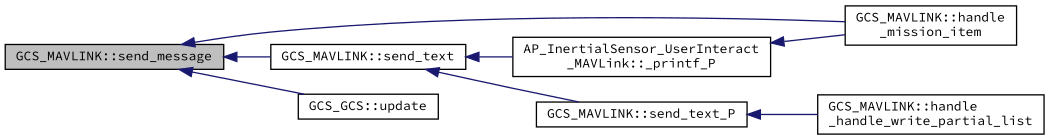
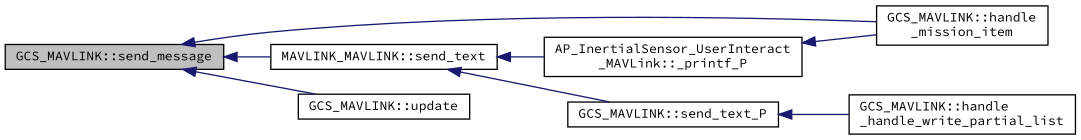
node "GCS_MAVLINK::send_text": label "GCS_MAVLINK::send_text" -> "MAVLINK_MAVLINK::send_text"
node "GCS_GCS::update": label "GCS_GCS::update" -> "GCS_MAVLINK::update"
